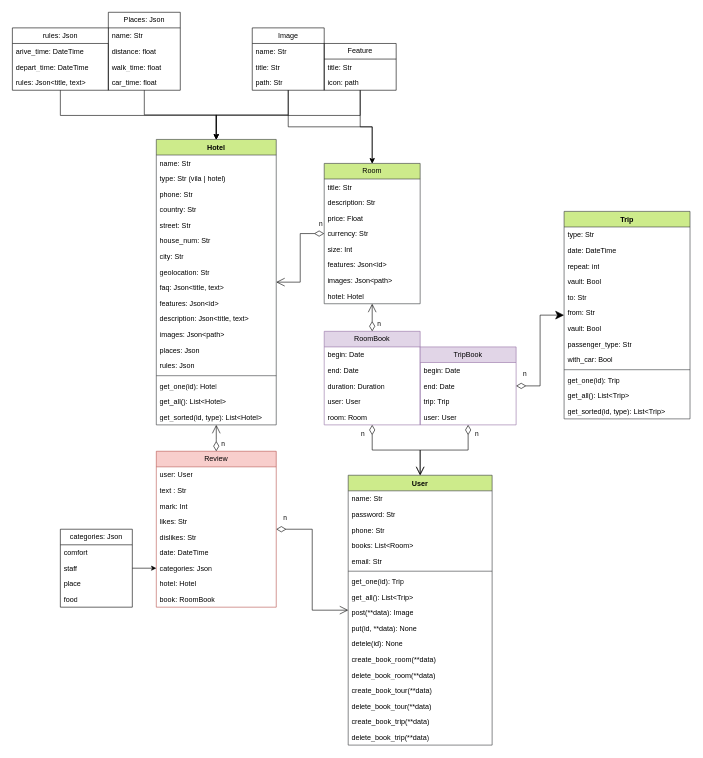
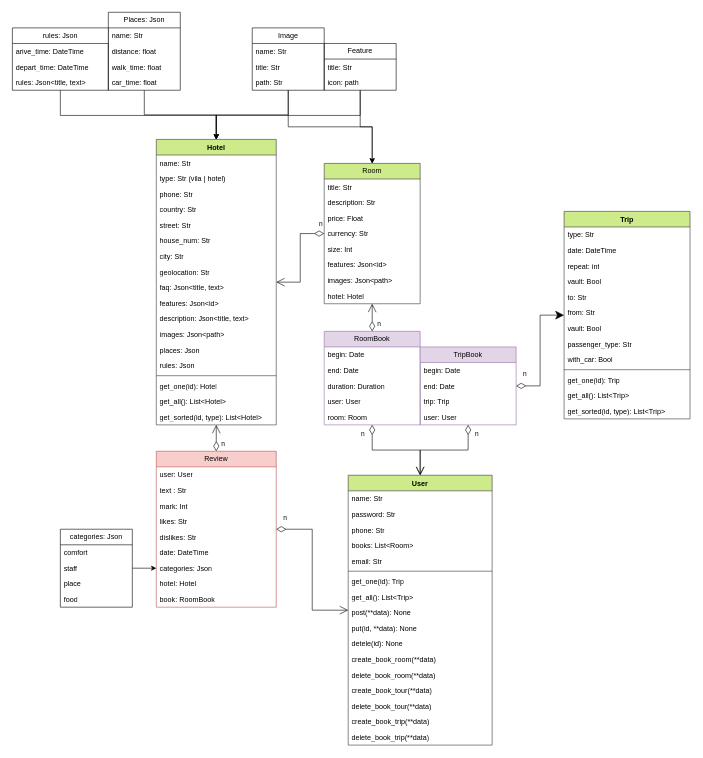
node "post(**data): Image": label "post(**data): Image" -> "post(**data): None"
